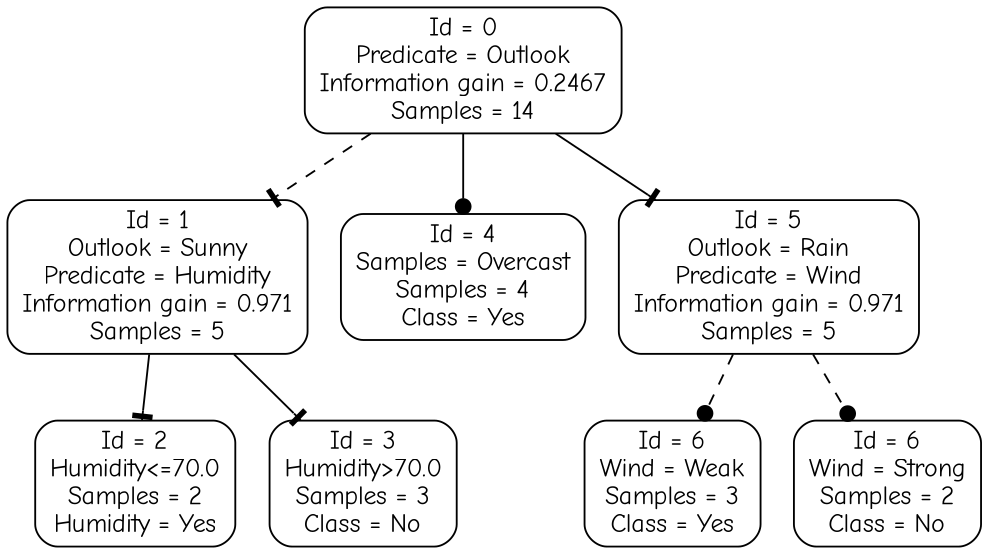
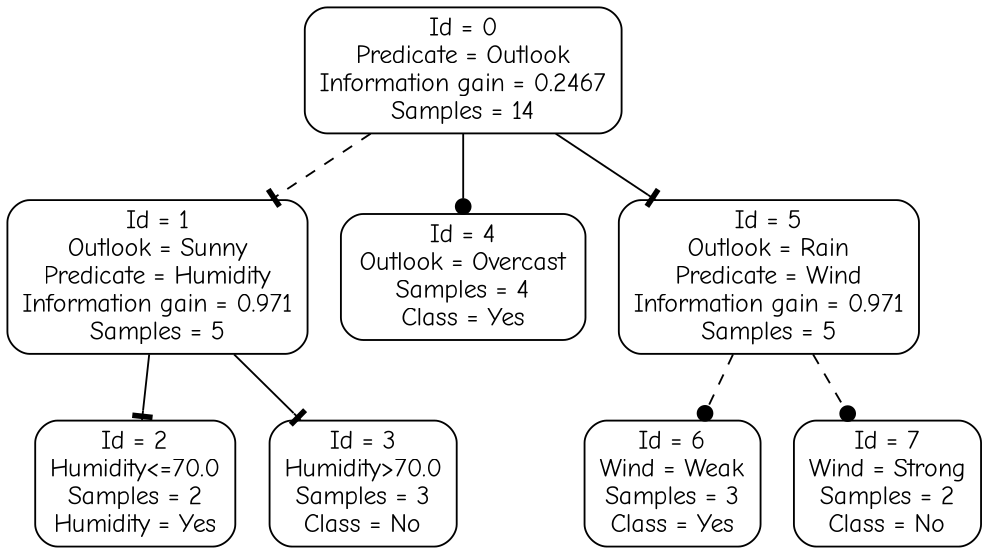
node "Id = 4 Samples = Overcast Samples = 4 Class = Yes": label "Id = 4 Samples = Overcast Samples = 4 Class = Yes" -> "Id = 4 Outlook = Overcast Samples = 4 Class = Yes"
node "Id = 6 Wind = Strong Samples = 2 Class = No": label "Id = 6 Wind = Strong Samples = 2 Class = No" -> "Id = 7 Wind = Strong Samples = 2 Class = No"
